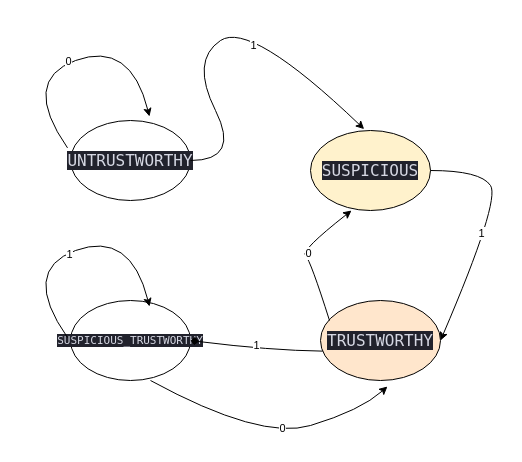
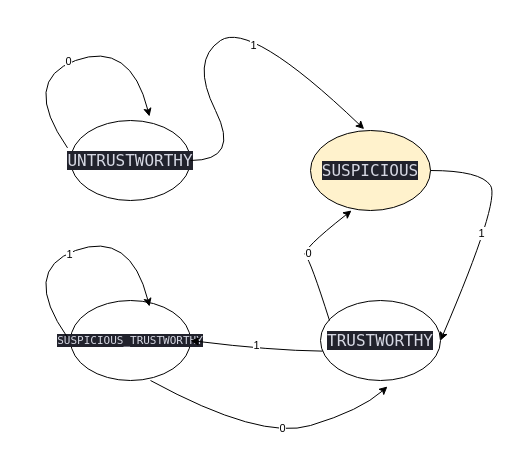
node "TRUSTWORTHY": fillcolor #ffe6cc -> #ffffff
edge "TRUSTWORTHY" -> "SUSPICIOUS_TRUSTWORTHY": arrowhead diamond -> classic
